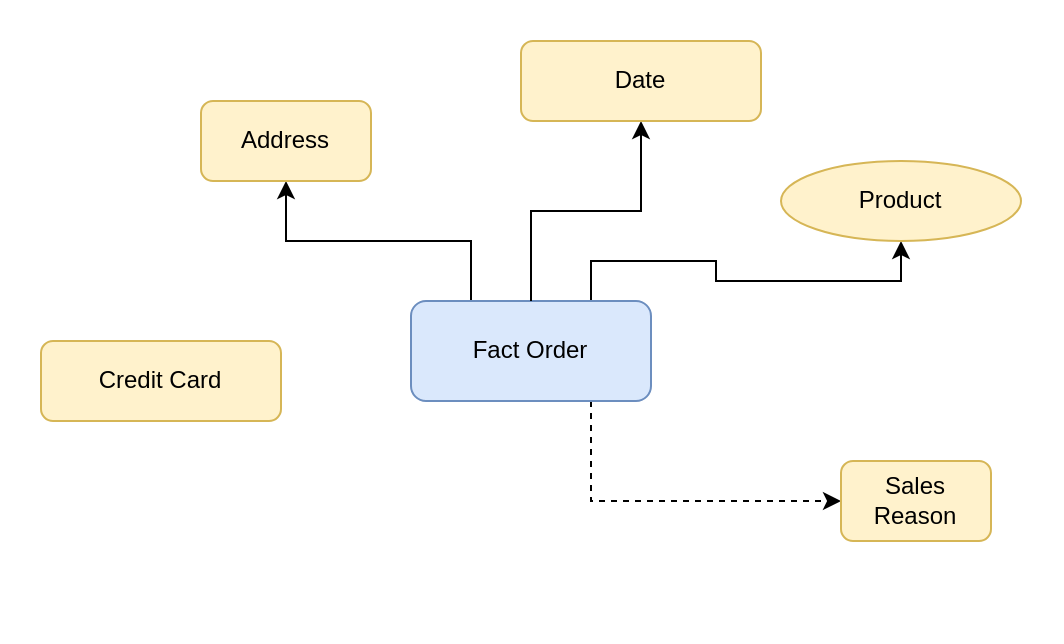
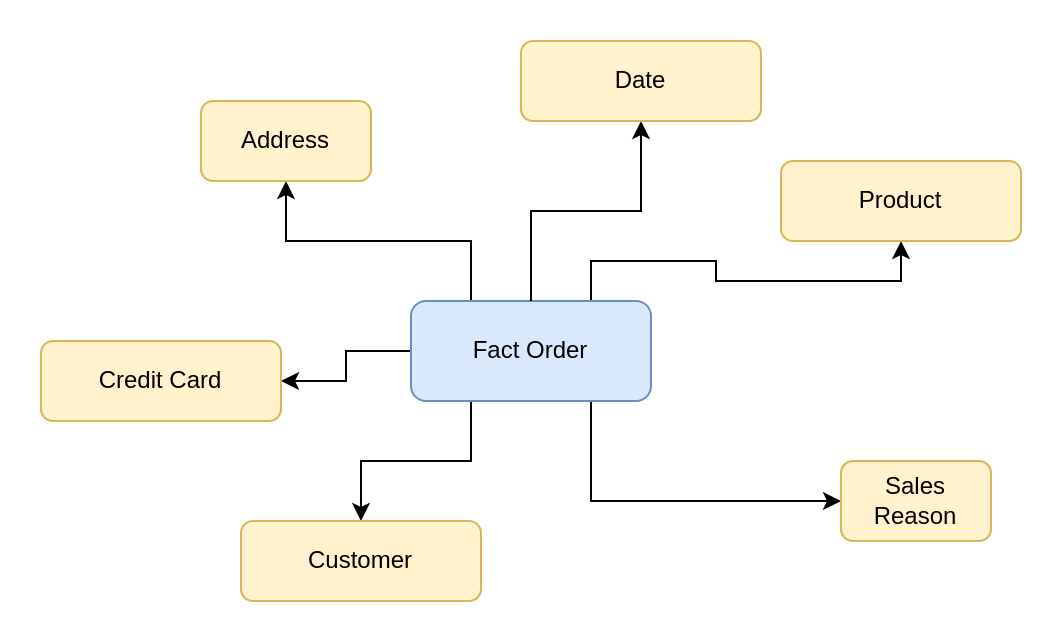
node "Product": shape ellipse -> rounded rectangle
edge "Fact Order" -> "Credit Card": added
edge "Fact Order" -> "Customer": added
edge "Fact Order" -> "Sales Reason": style dashed -> solid
node "Customer": added
